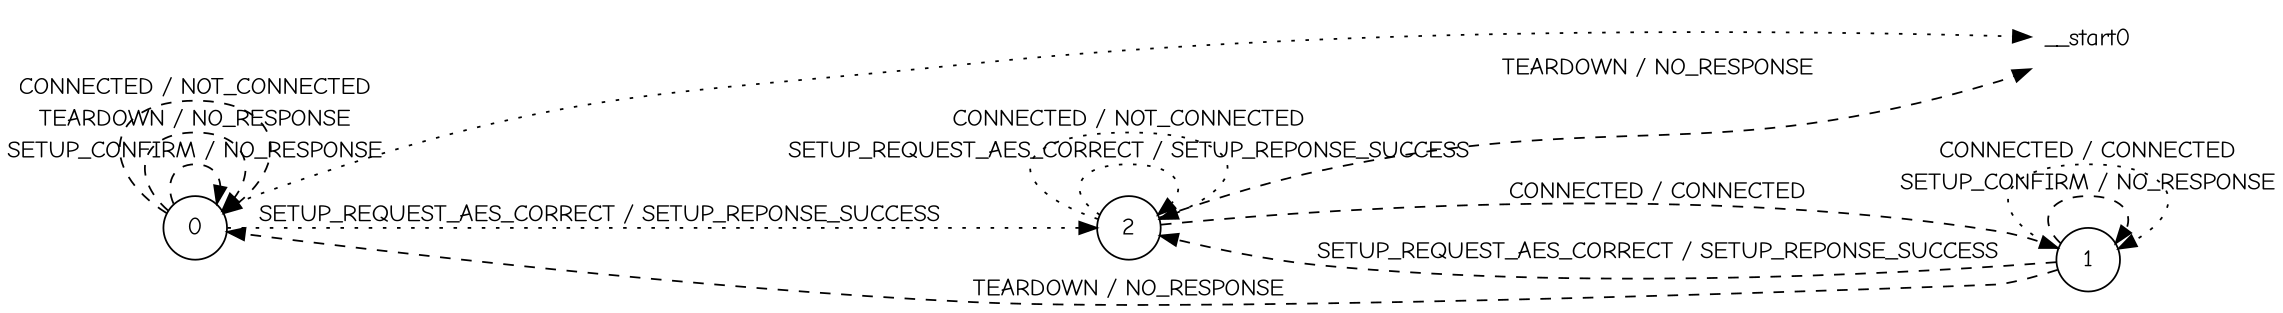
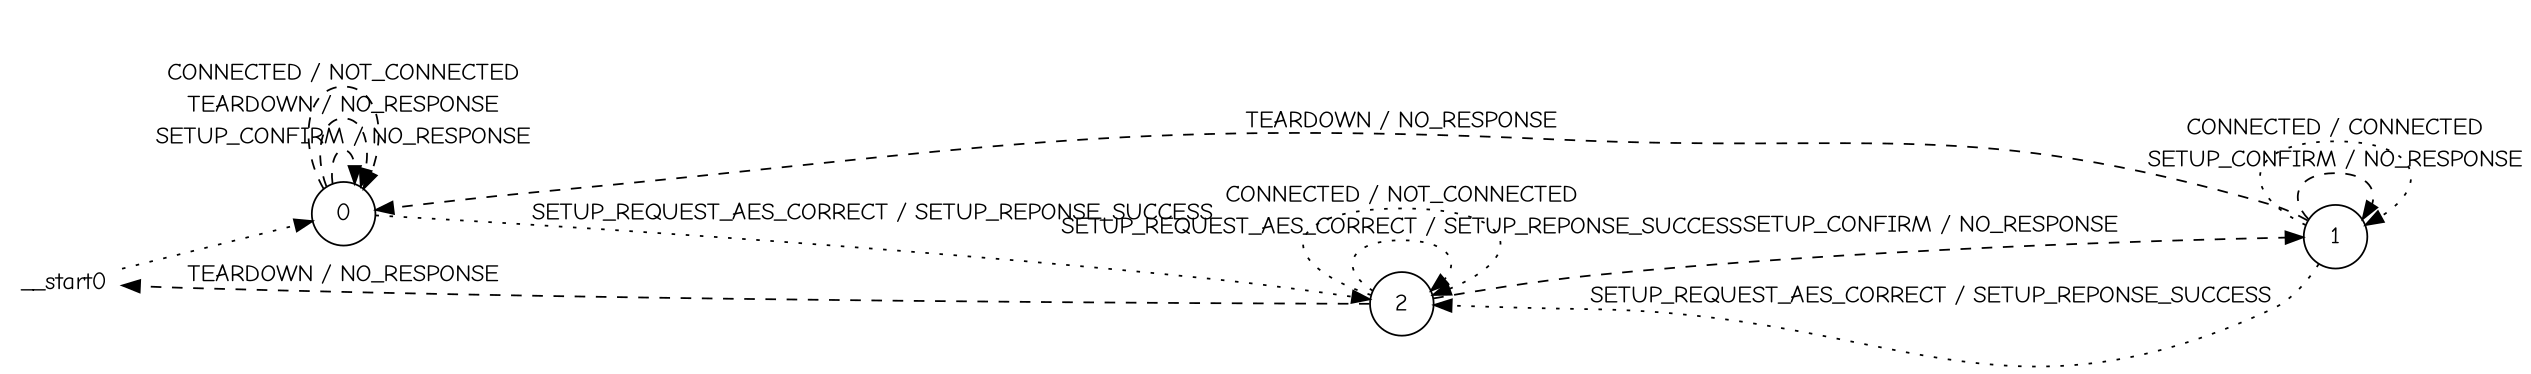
edge "0" -> "__start0": reversed
edge "2" -> "1": label "CONNECTED / CONNECTED" -> "SETUP_CONFIRM / NO_RESPONSE"
edge "1" -> "2": style dashed -> dotted
